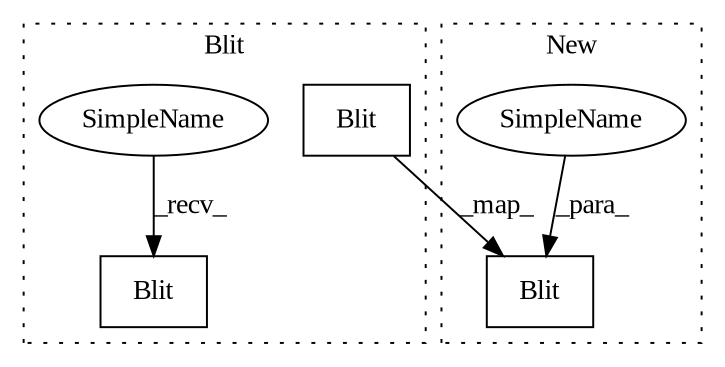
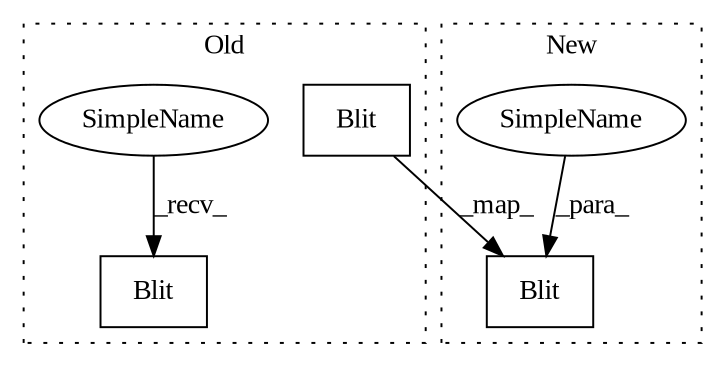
cluster "Blit": label "Blit" -> "Old"
